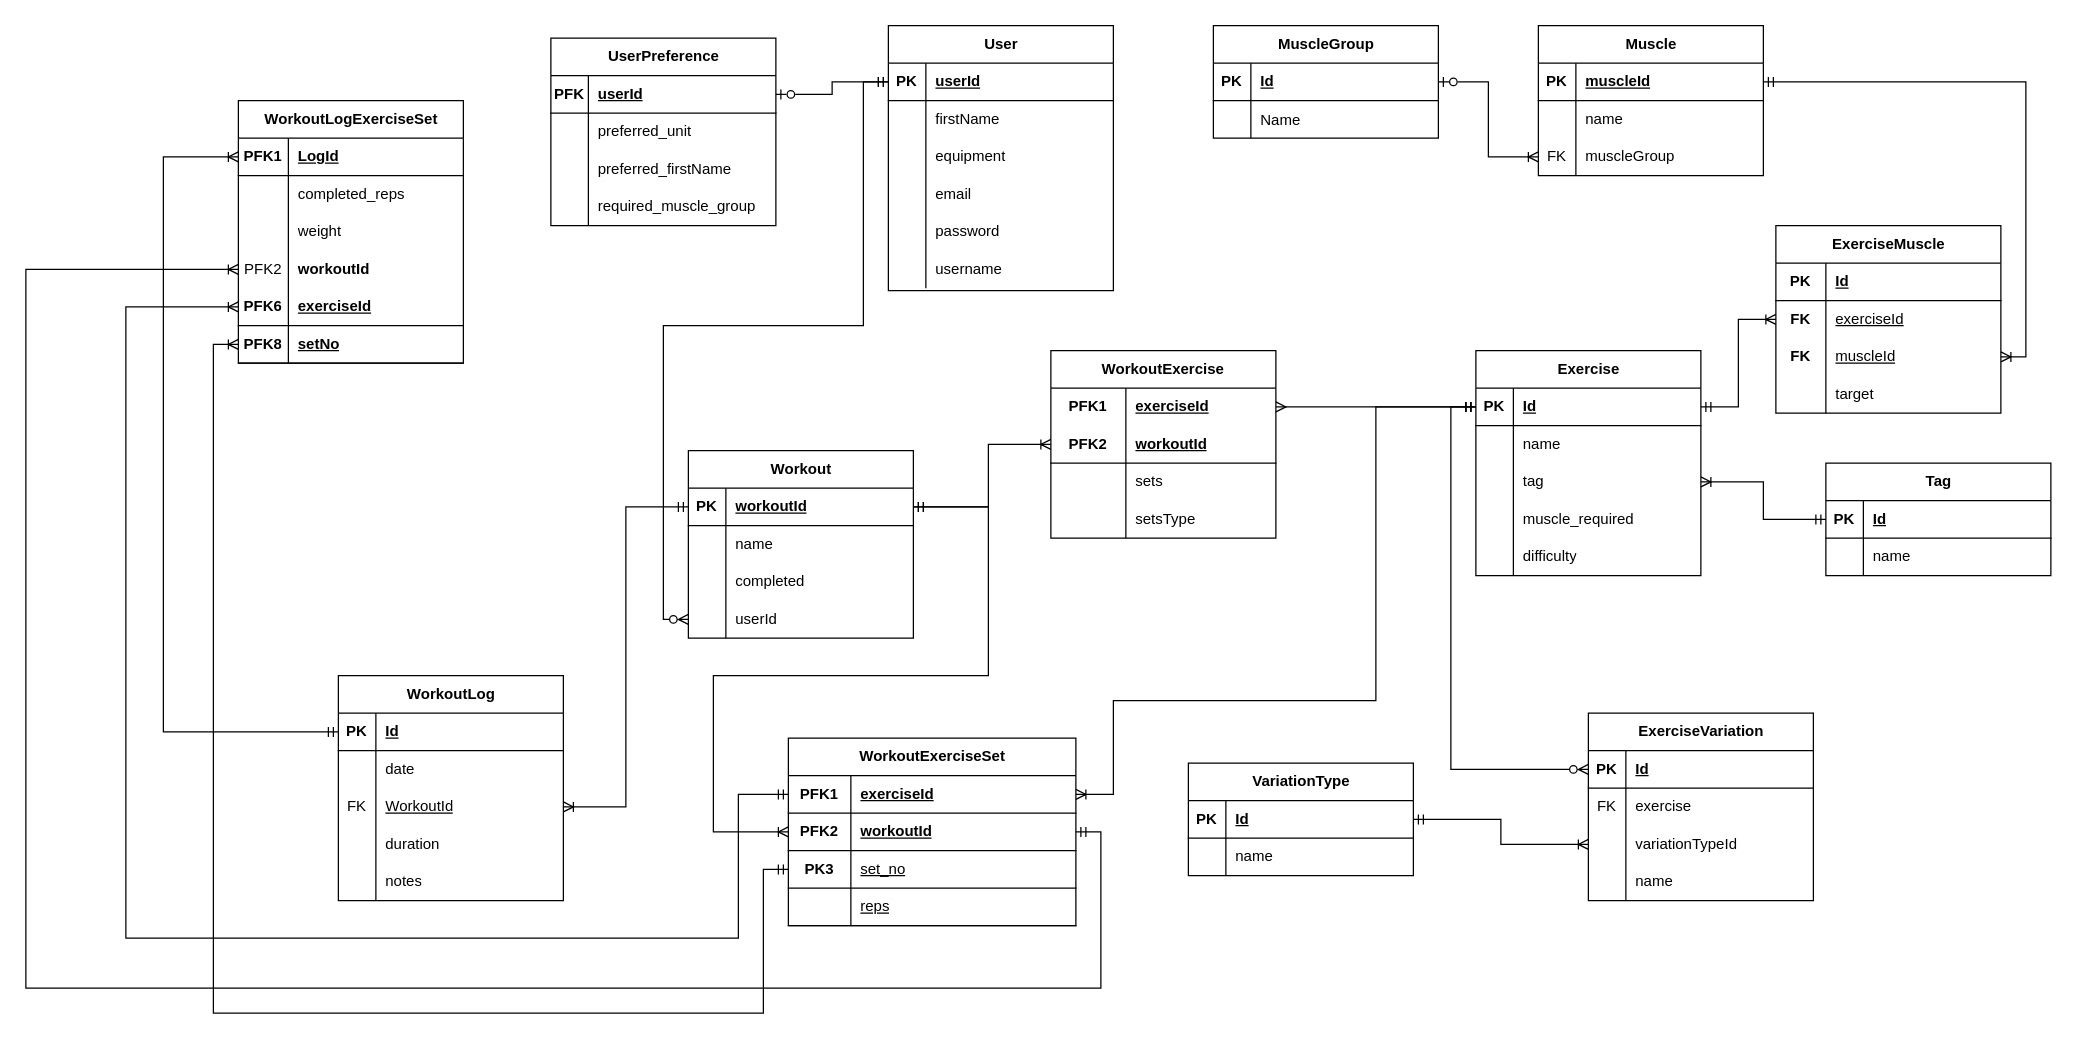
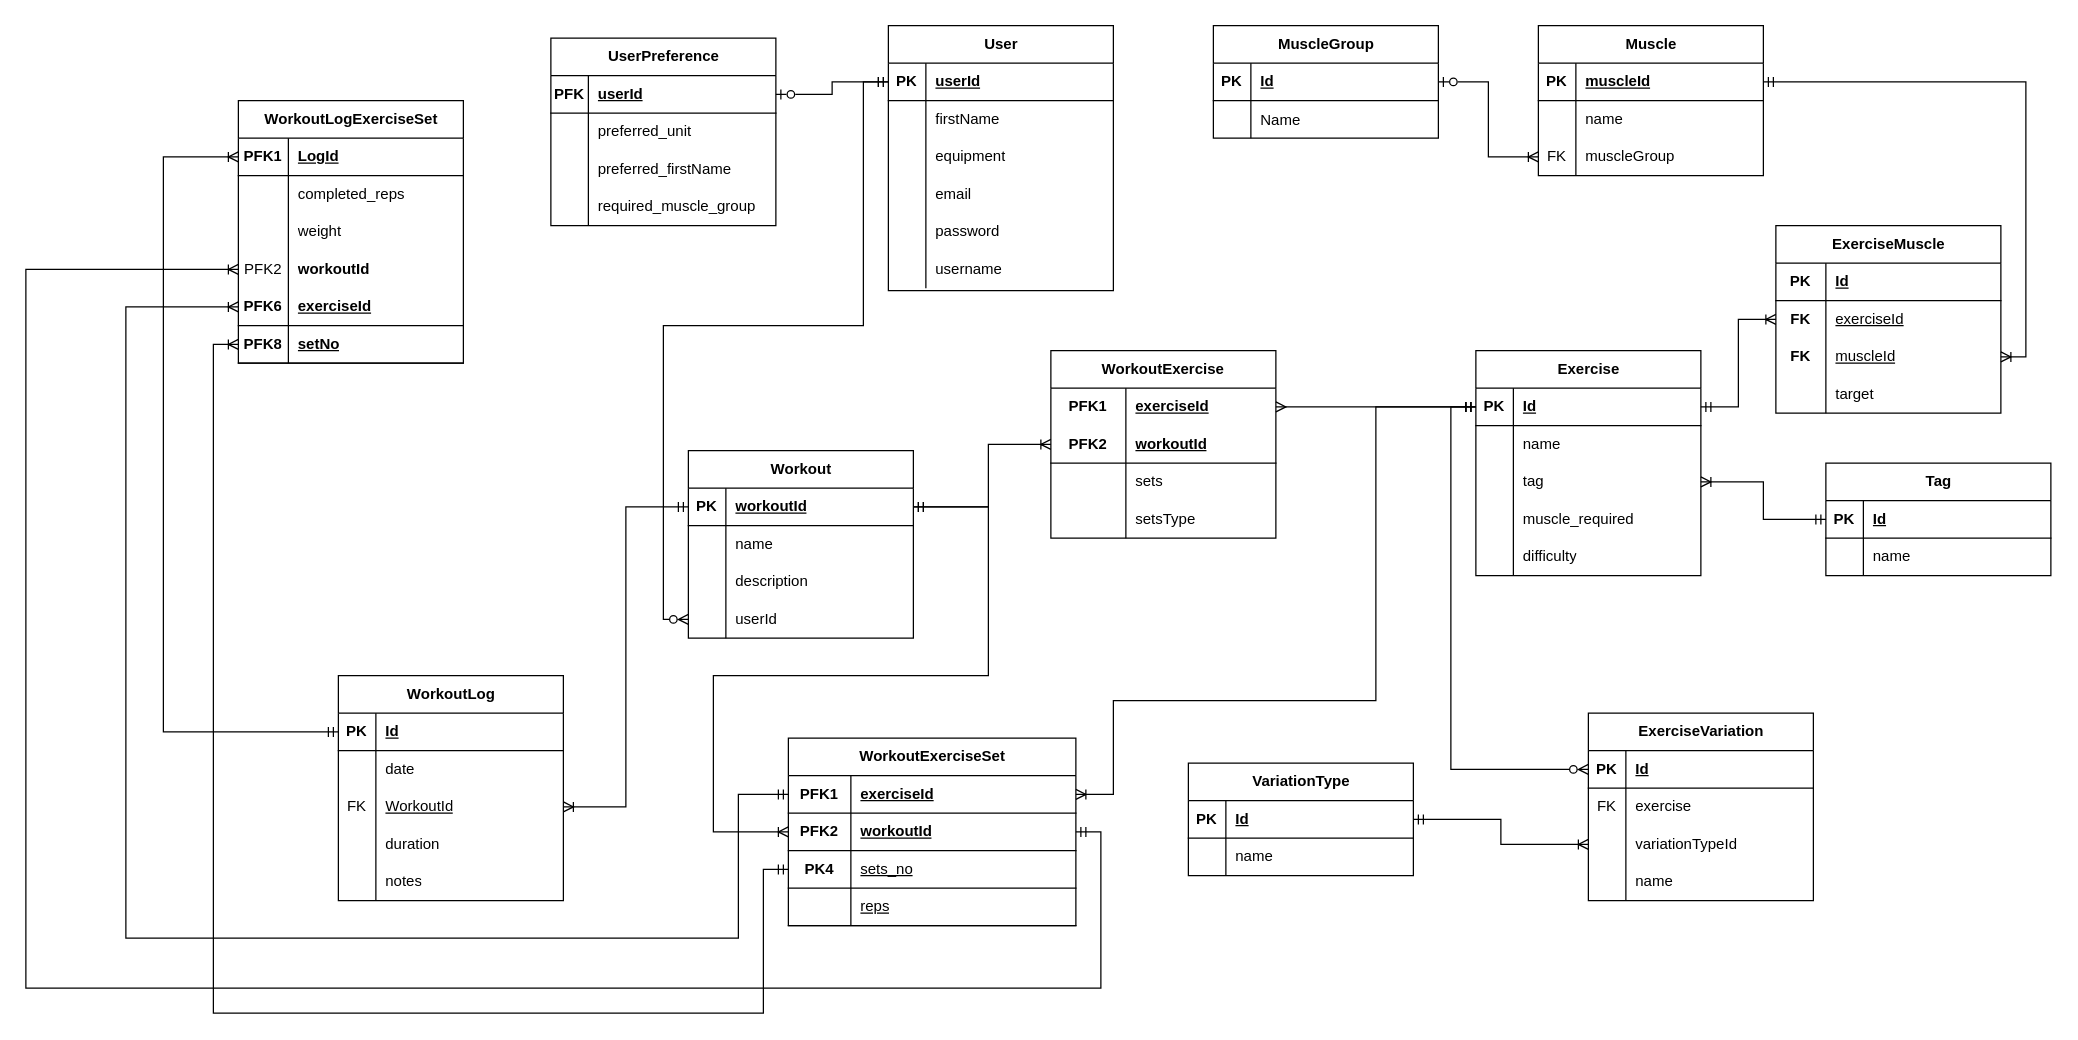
node "completed": label "completed" -> "description"
node "PK3": label "PK3" -> "PK4"
node "set_no": label "set_no" -> "sets_no"
